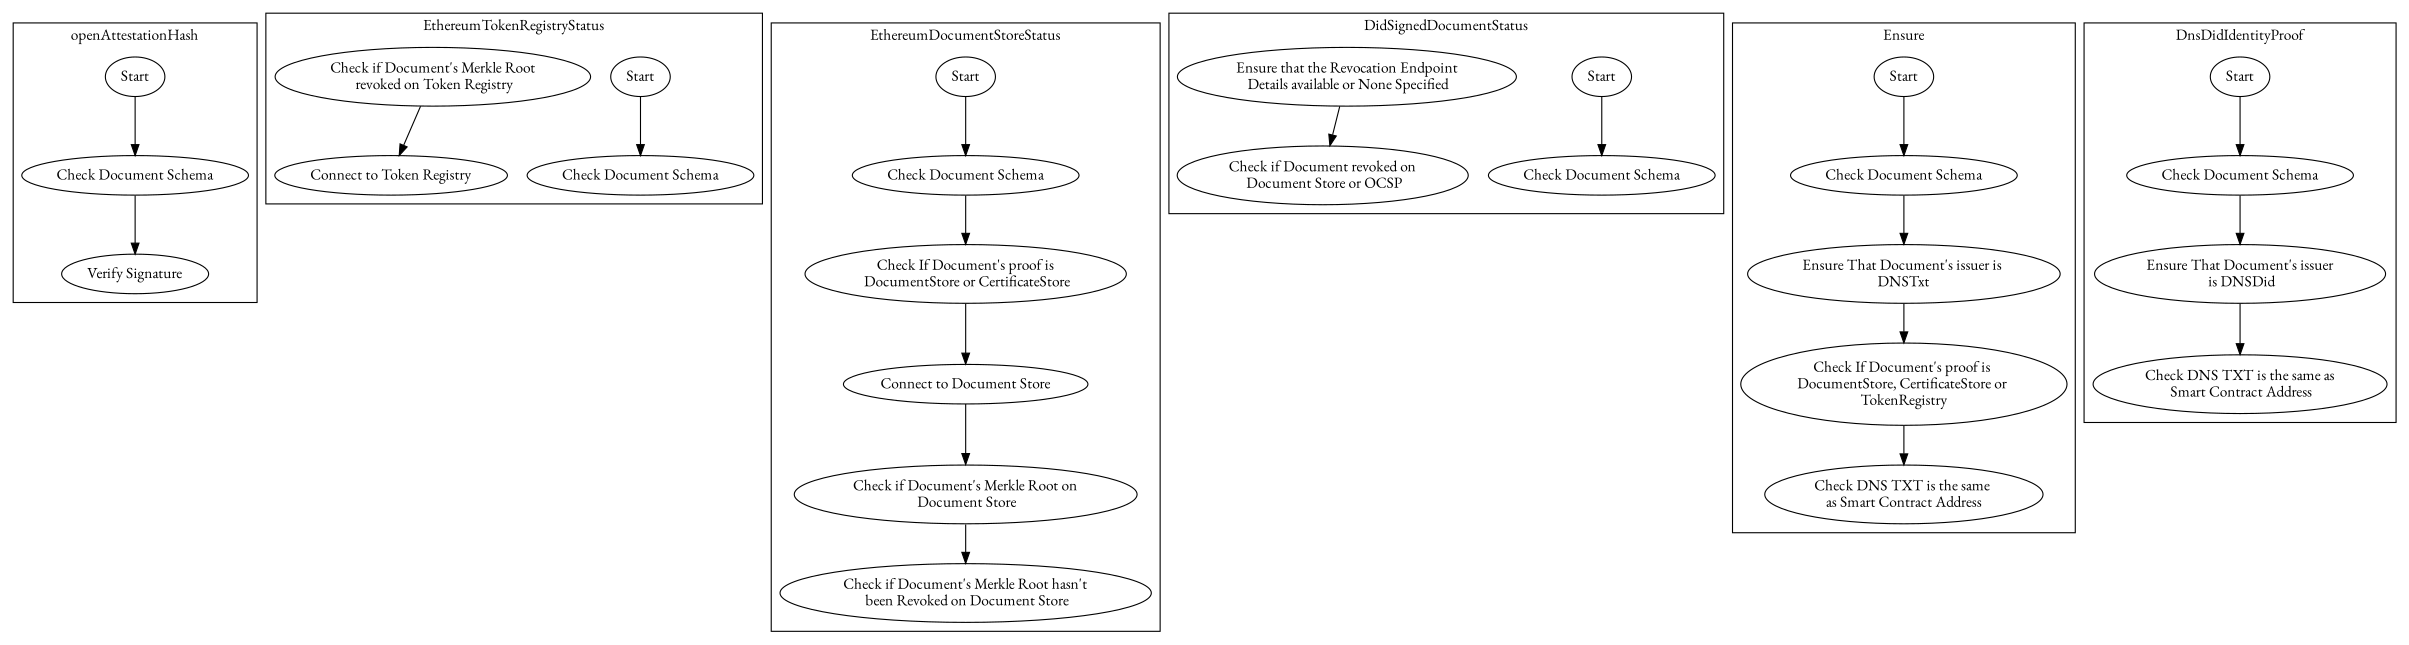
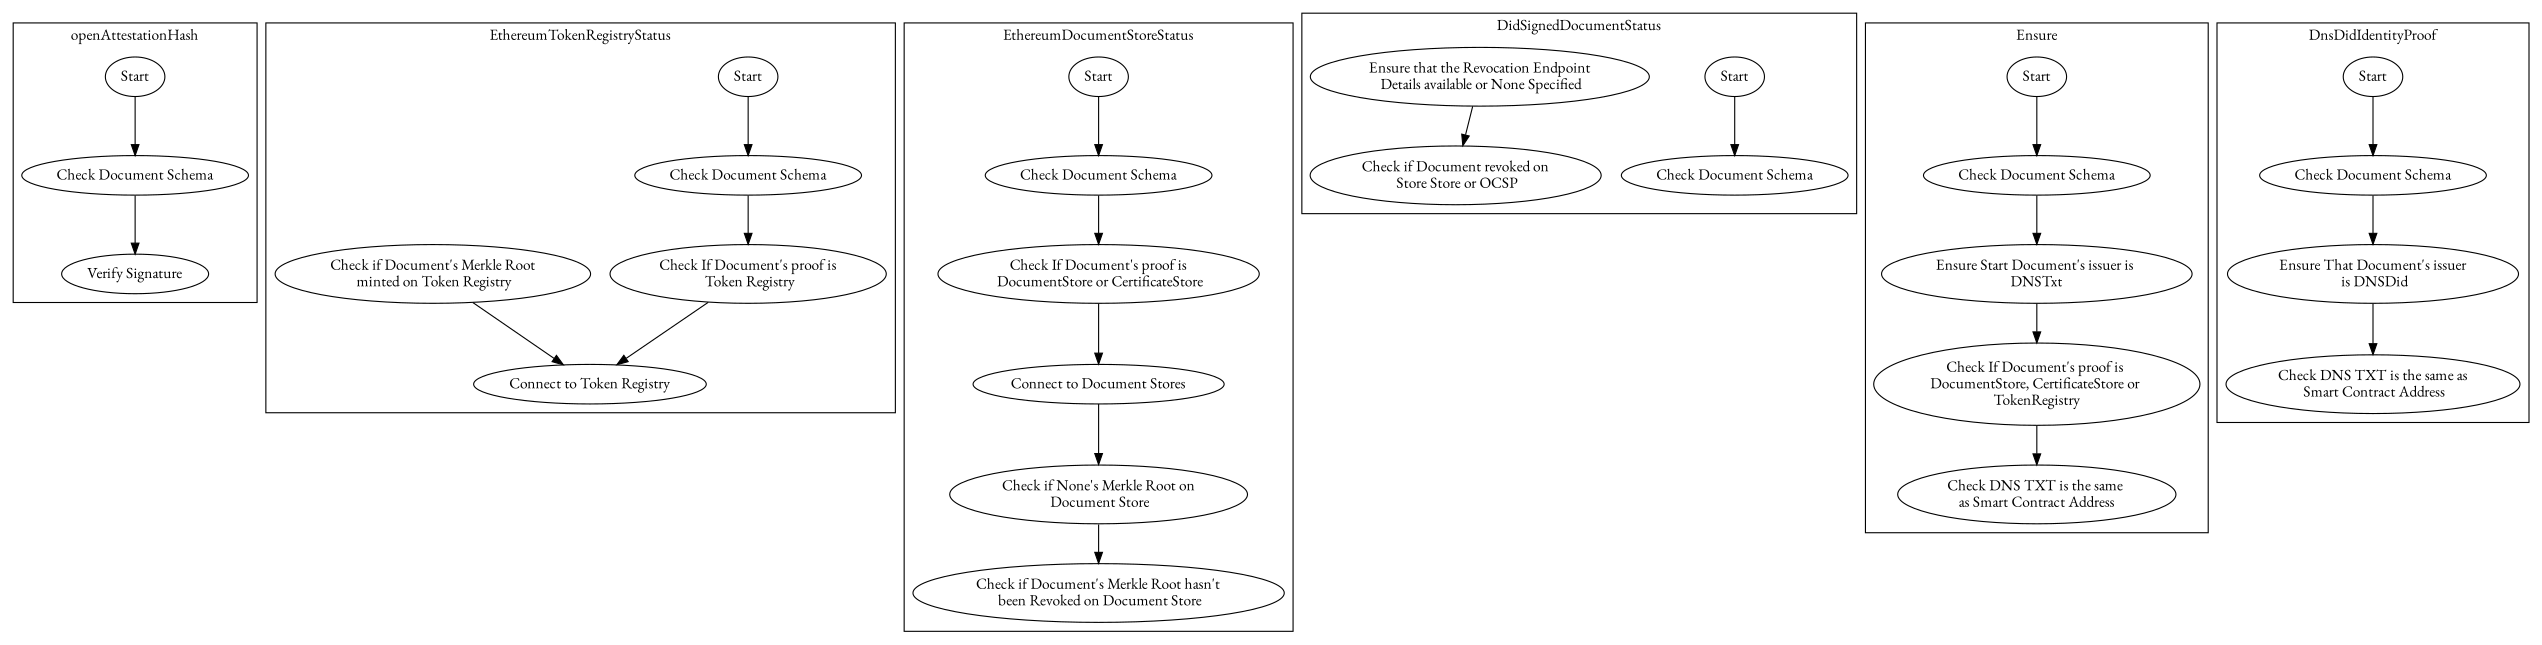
node "Check if Document's Merkle Root revoked on Token Registry": label "Check if Document's Merkle Root revoked on Token Registry" -> "Check if Document's Merkle Root minted on Token Registry"
node "Check if Document revoked on Document Store or OCSP": label "Check if Document revoked on Document Store or OCSP" -> "Check if Document revoked on Store Store or OCSP"
node "Check If Document's proof is Token Registry": added
node "Ensure That Document's issuer is DNSTxt": label "Ensure That Document's issuer is DNSTxt" -> "Ensure Start Document's issuer is DNSTxt"
node "Connect to Document Store": label "Connect to Document Store" -> "Connect to Document Stores"
node "Check if Document's Merkle Root on Document Store": label "Check if Document's Merkle Root on Document Store" -> "Check if None's Merkle Root on Document Store"
